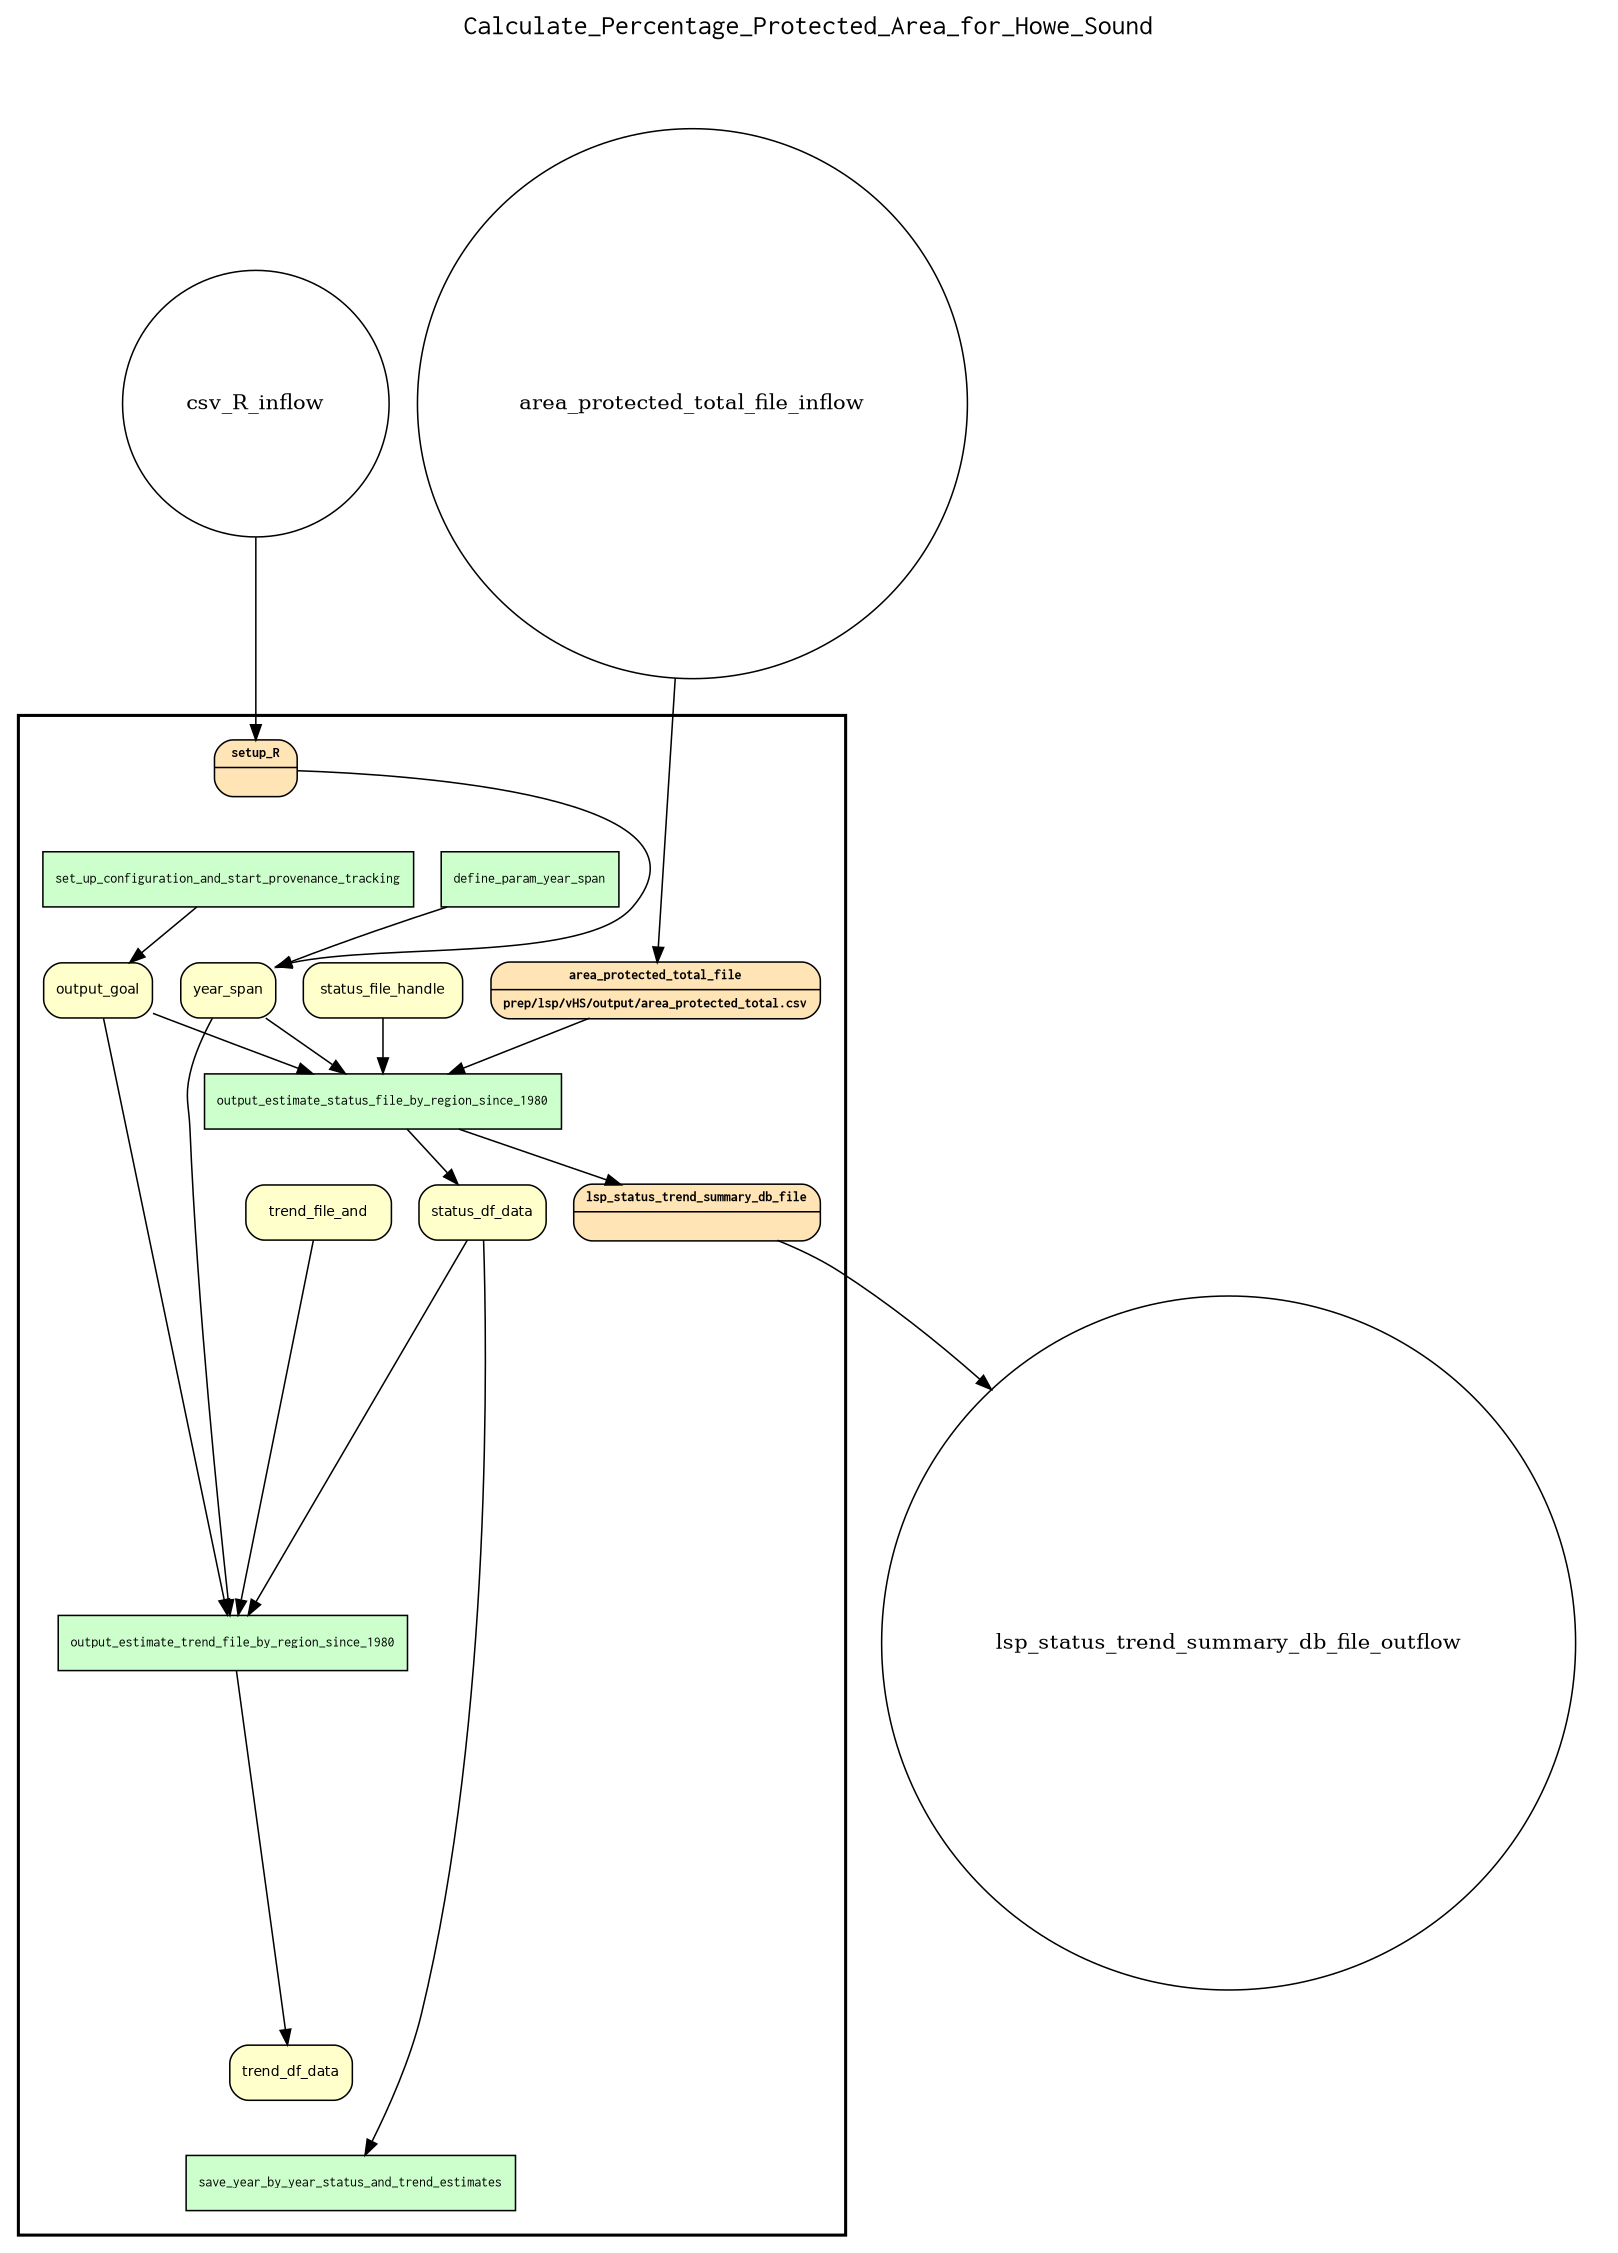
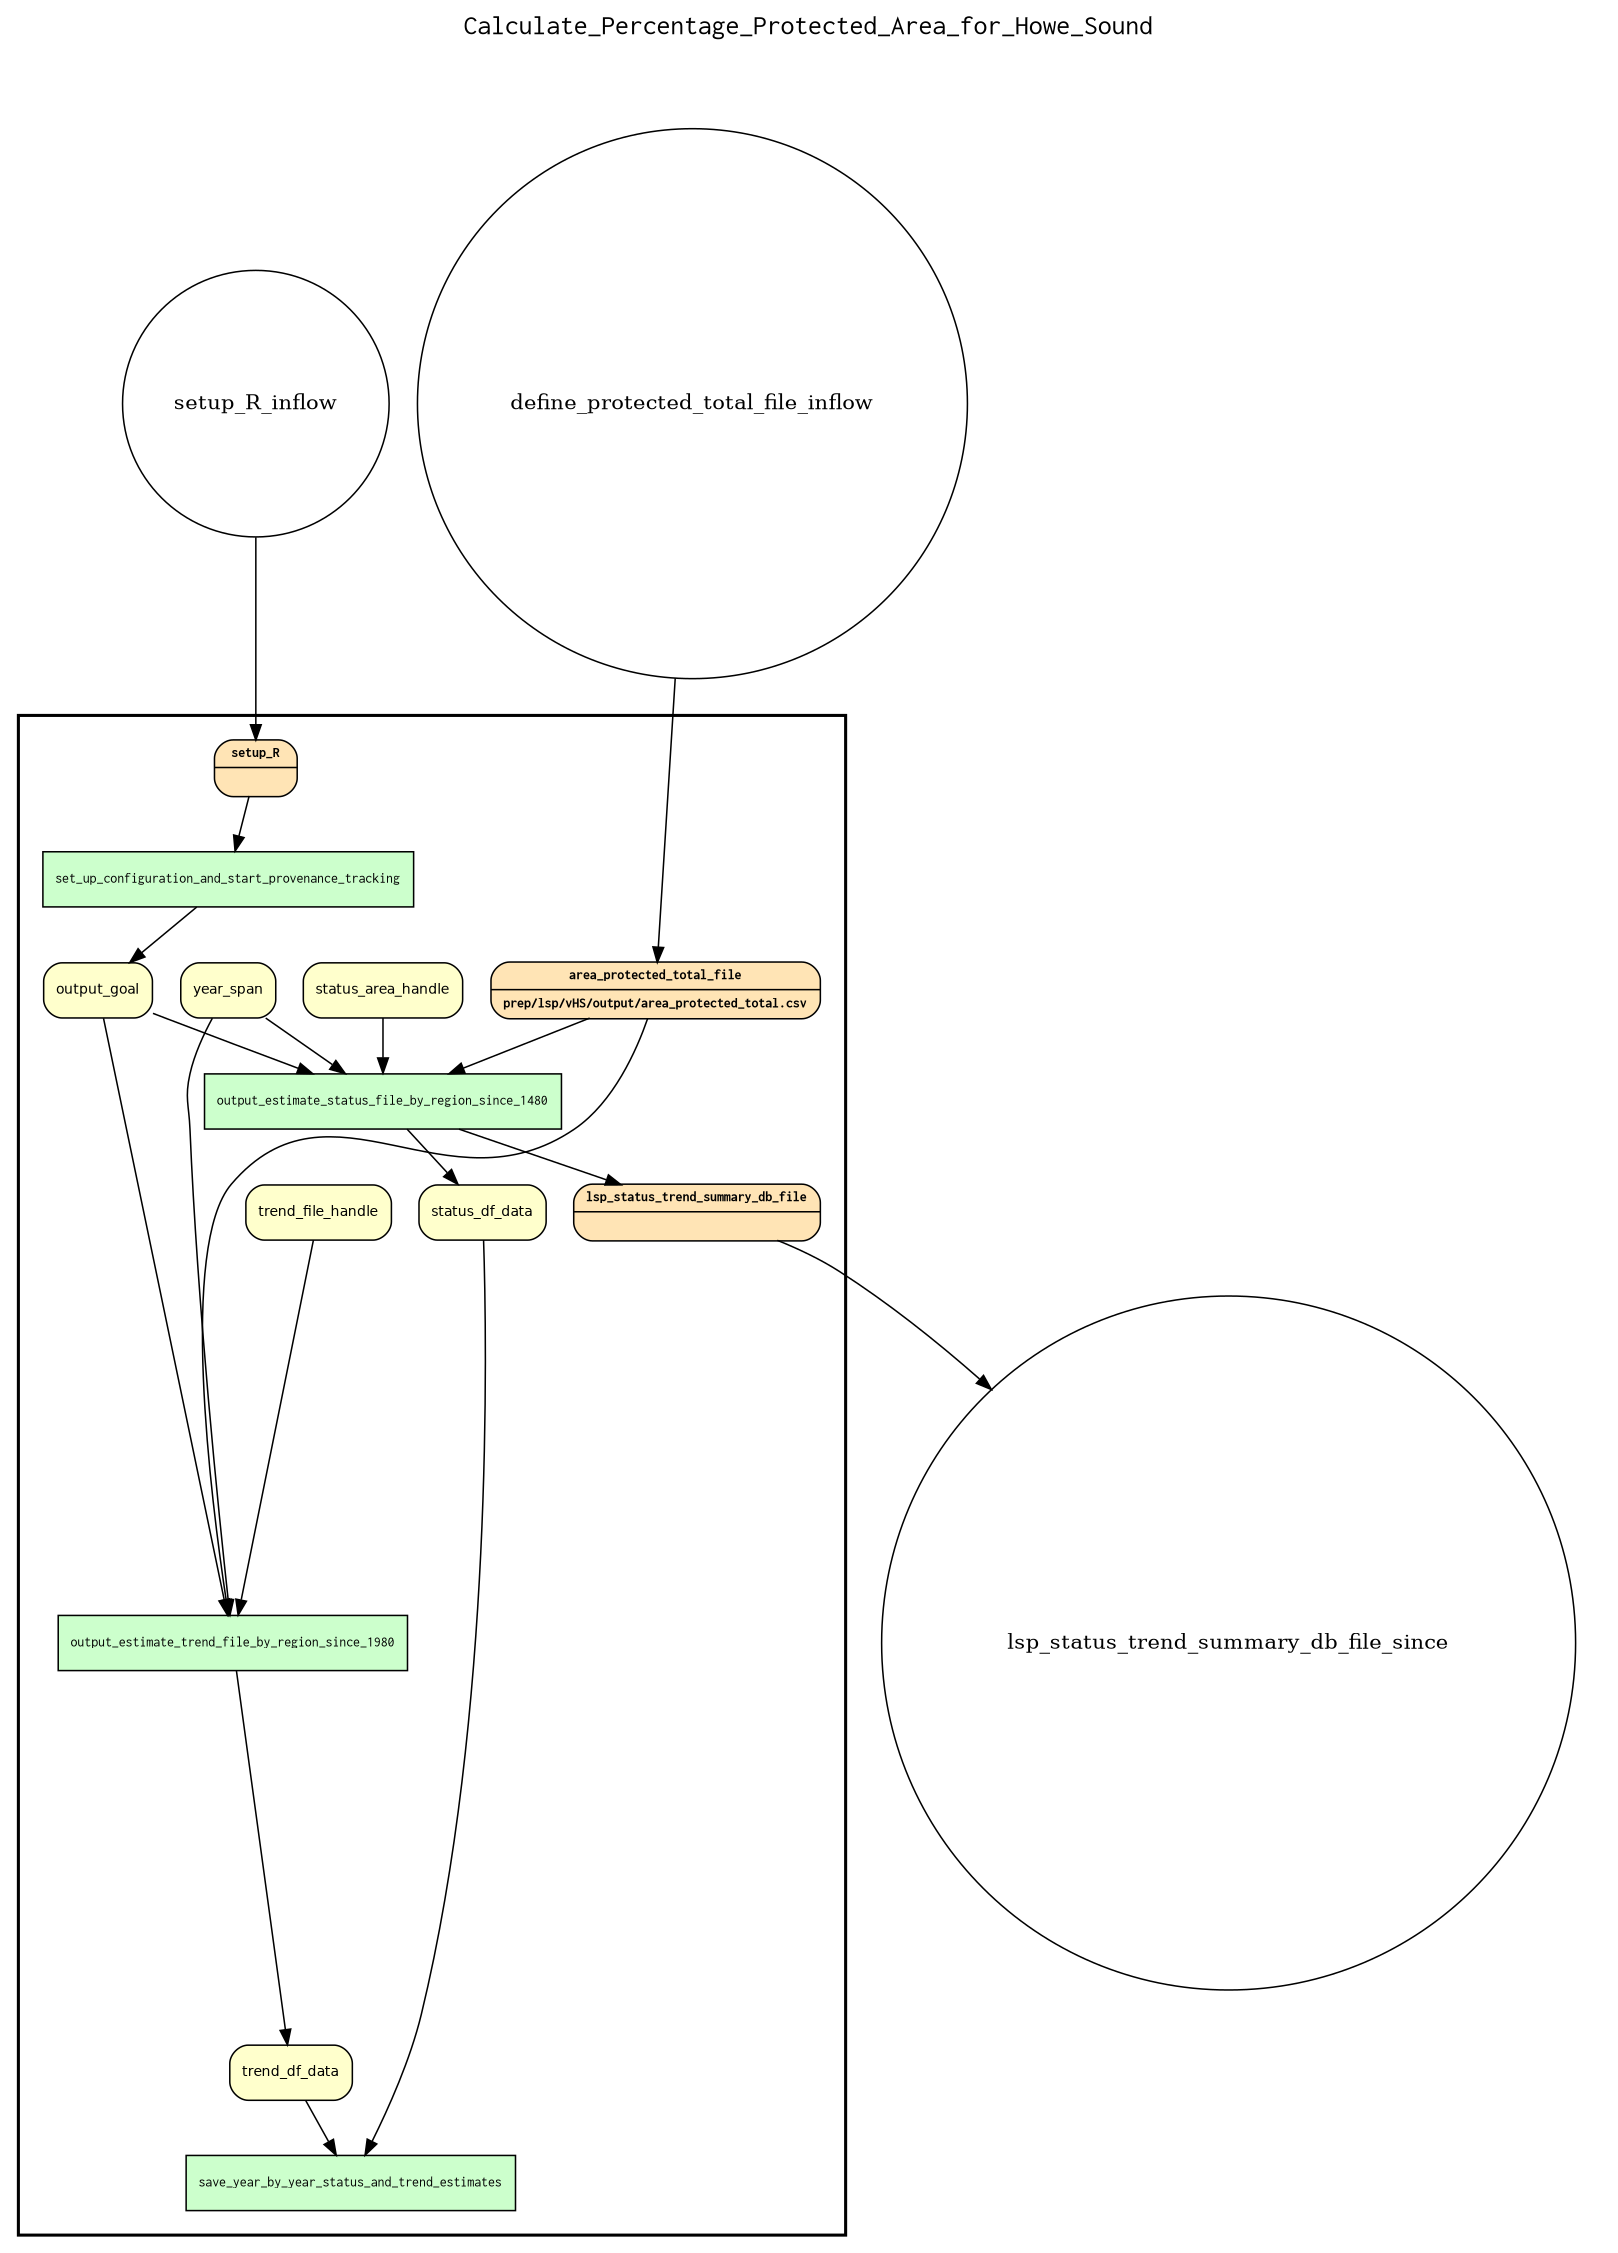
node "csv_R_inflow": label "csv_R_inflow" -> "setup_R_inflow"
node "area_protected_total_file_inflow": label "area_protected_total_file_inflow" -> "define_protected_total_file_inflow"
edge "setup_R" -> "year_span": now "setup_R" -> "set_up_configuration_and_start_provenance_tracking"
node "define_param_year_span": removed
node "status_file_handle": label "status_file_handle" -> "status_area_handle"
node "output_estimate_status_file_by_region_since_1980": label "output_estimate_status_file_by_region_since_1980" -> "output_estimate_status_file_by_region_since_1480"
node "trend_file_and": label "trend_file_and" -> "trend_file_handle"
edge "status_df_data" -> "output_estimate_trend_file_by_region_since_1980": now "area_protected_total_file" -> "output_estimate_trend_file_by_region_since_1980"
node "lsp_status_trend_summary_db_file_outflow": label "lsp_status_trend_summary_db_file_outflow" -> "lsp_status_trend_summary_db_file_since"
edge "trend_df_data" -> "save_year_by_year_status_and_trend_estimates": added
